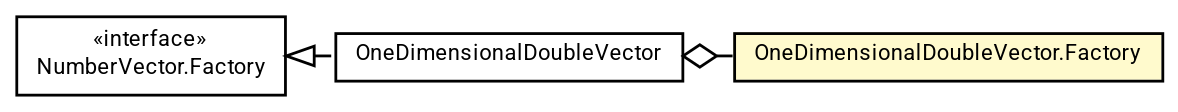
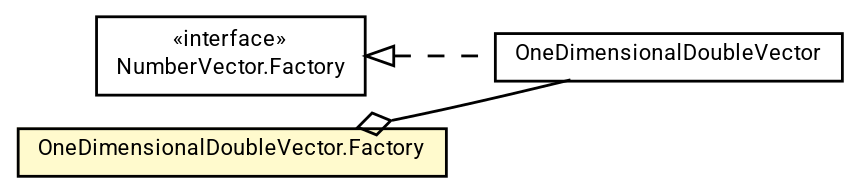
edge "OneDimensionalDoubleVector.Factory" -> "OneDimensionalDoubleVector": reversed
